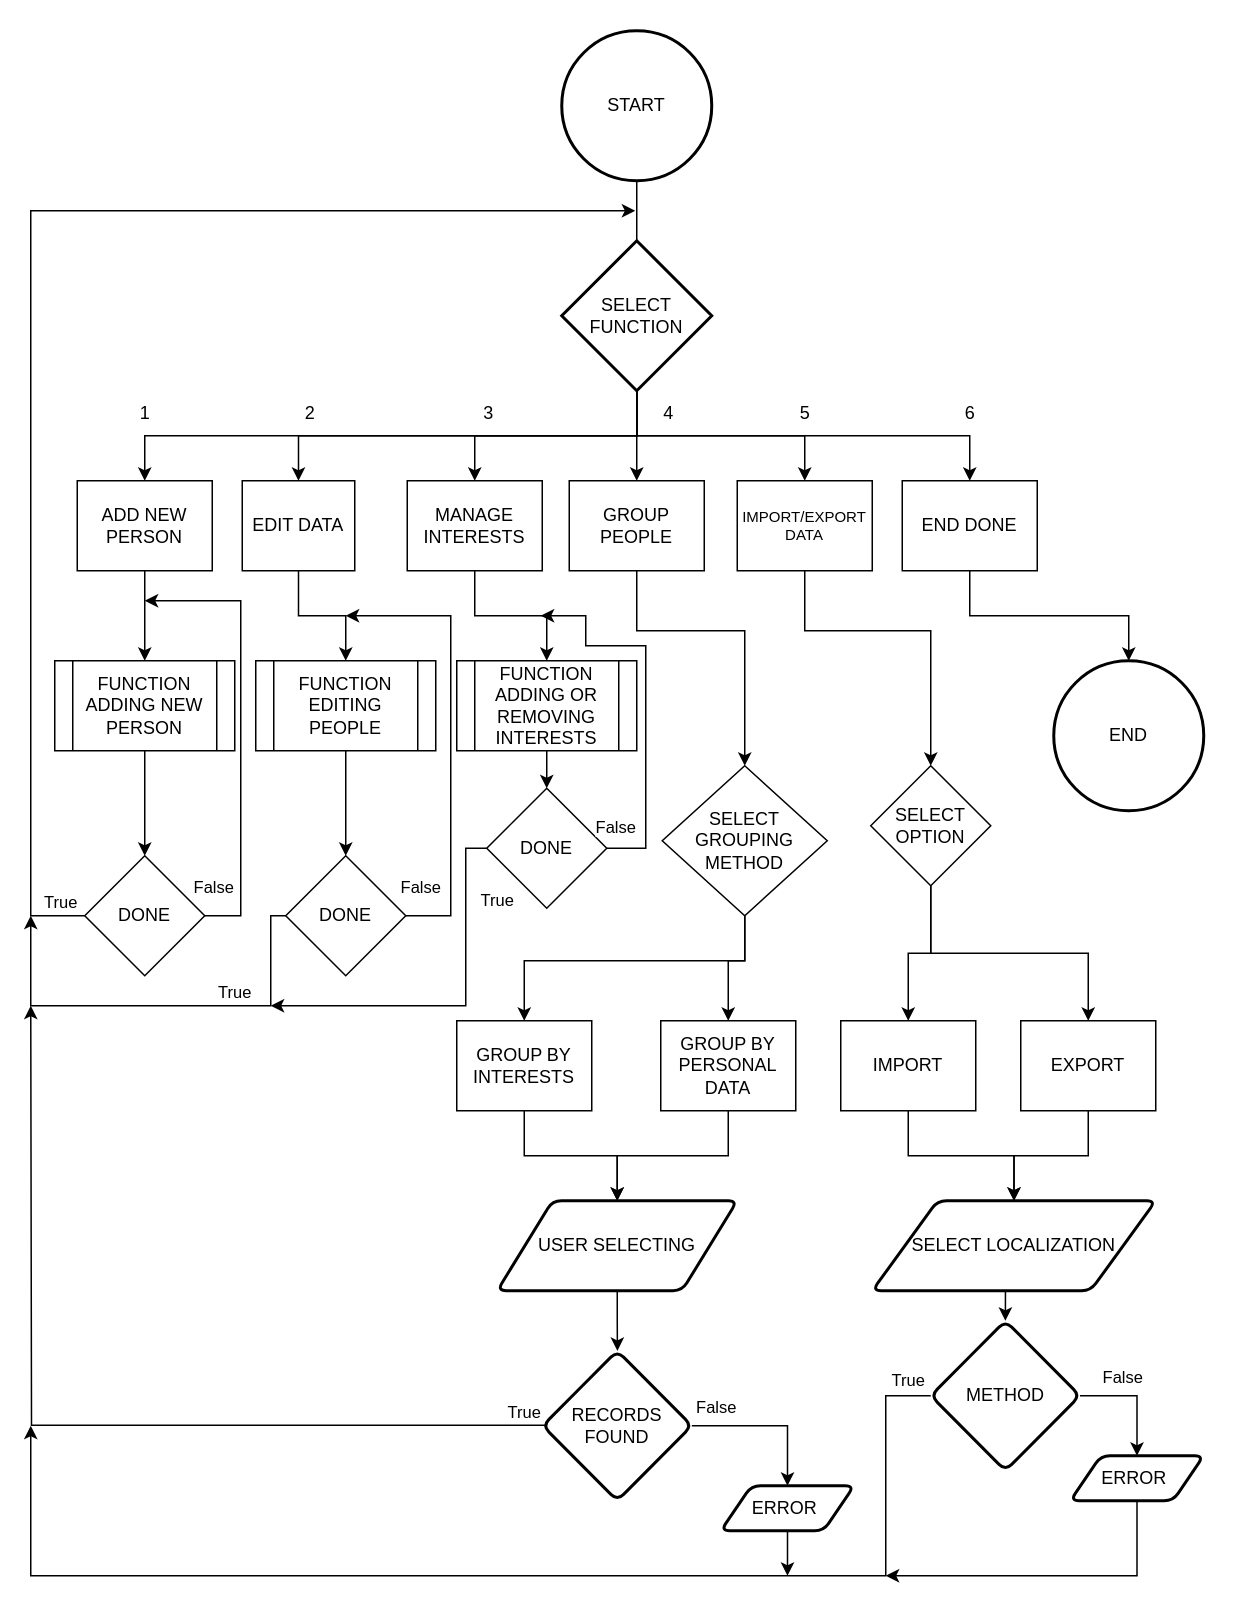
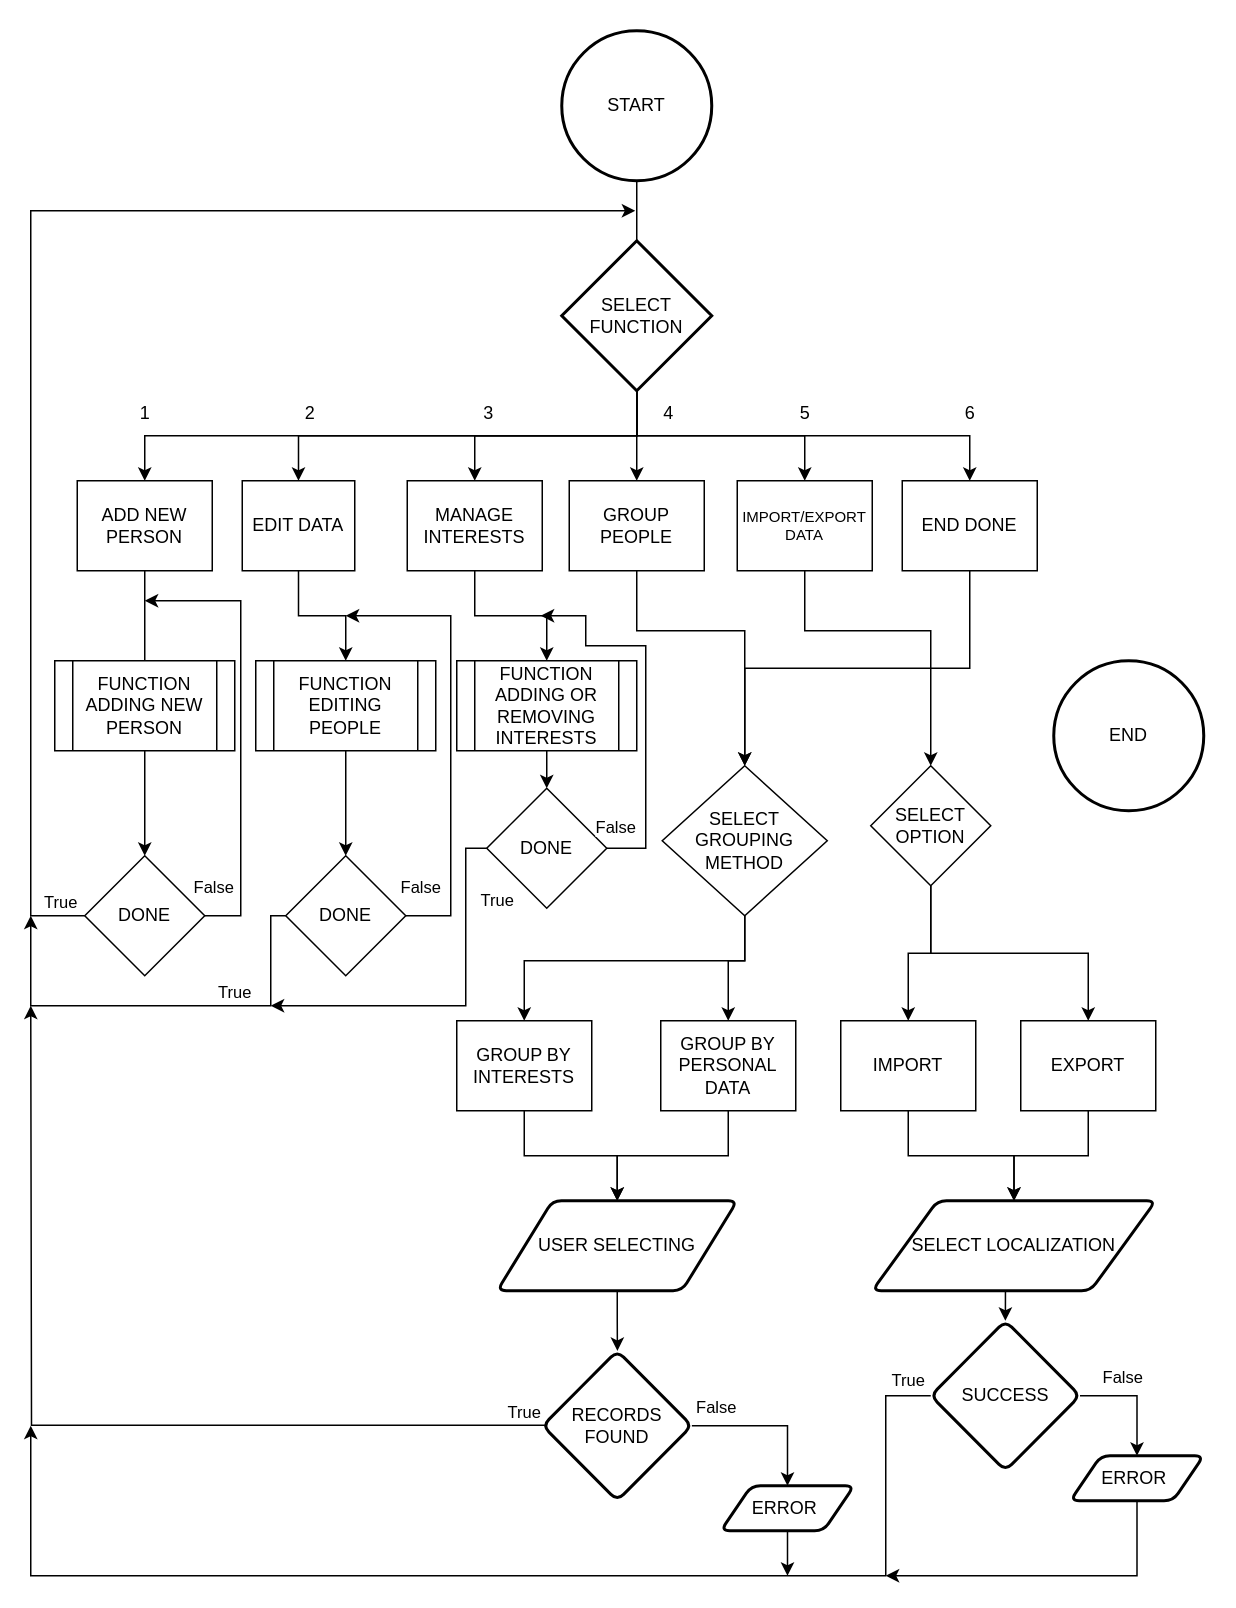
edge "END DONE" -> "END": now "END DONE" -> "SELECT GROUPING METHOD"
edge "ADD NEW PERSON" -> "FUNCTION ADDING NEW PERSON": arrowhead classic -> none
node "METHOD": label "METHOD" -> "SUCCESS"
